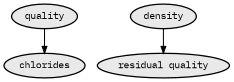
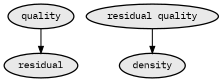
edge "density" -> "residual quality": reversed
node "chlorides": label "chlorides" -> "residual"
